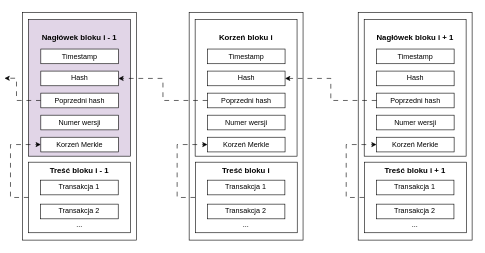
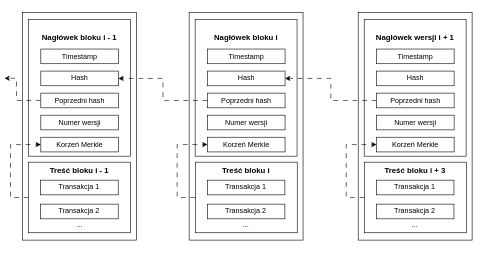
node "Nagłówek bloku i - 1": fillcolor #e1d5e7 -> #ffffff
node "Korzeń bloku i": label "Korzeń bloku i" -> "Nagłówek bloku i"
node "Nagłówek bloku i + 1": label "Nagłówek bloku i + 1" -> "Nagłówek wersji i + 1"
node "Treść bloku i + 1 ...": label "Treść bloku i + 1 ..." -> "Treść bloku i + 3 ..."
